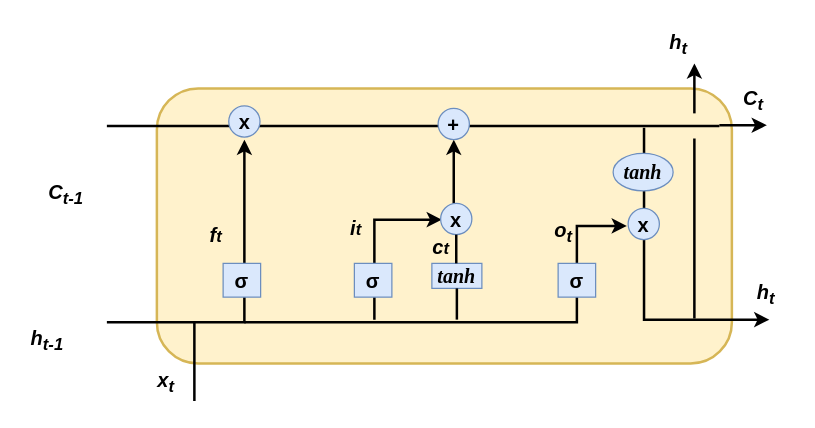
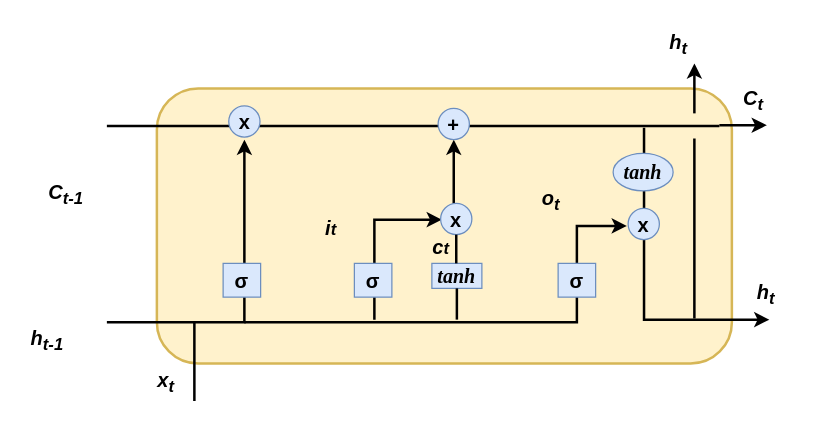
node "it": moved (356, 226) -> (331, 226)
node "ft": removed
node "ot": moved (564, 232) -> (551, 201)
